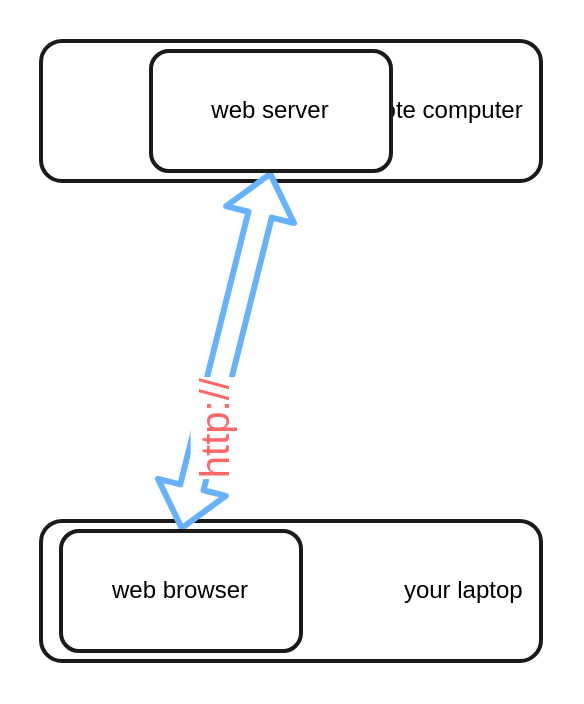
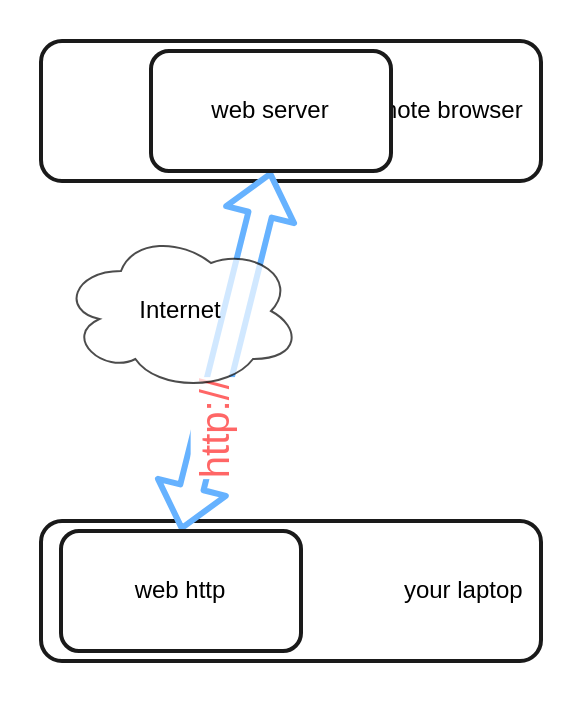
node "remote computer": label "remote computer" -> "remote browser"
node "Internet": added
node "web browser": label "web browser" -> "web http"
